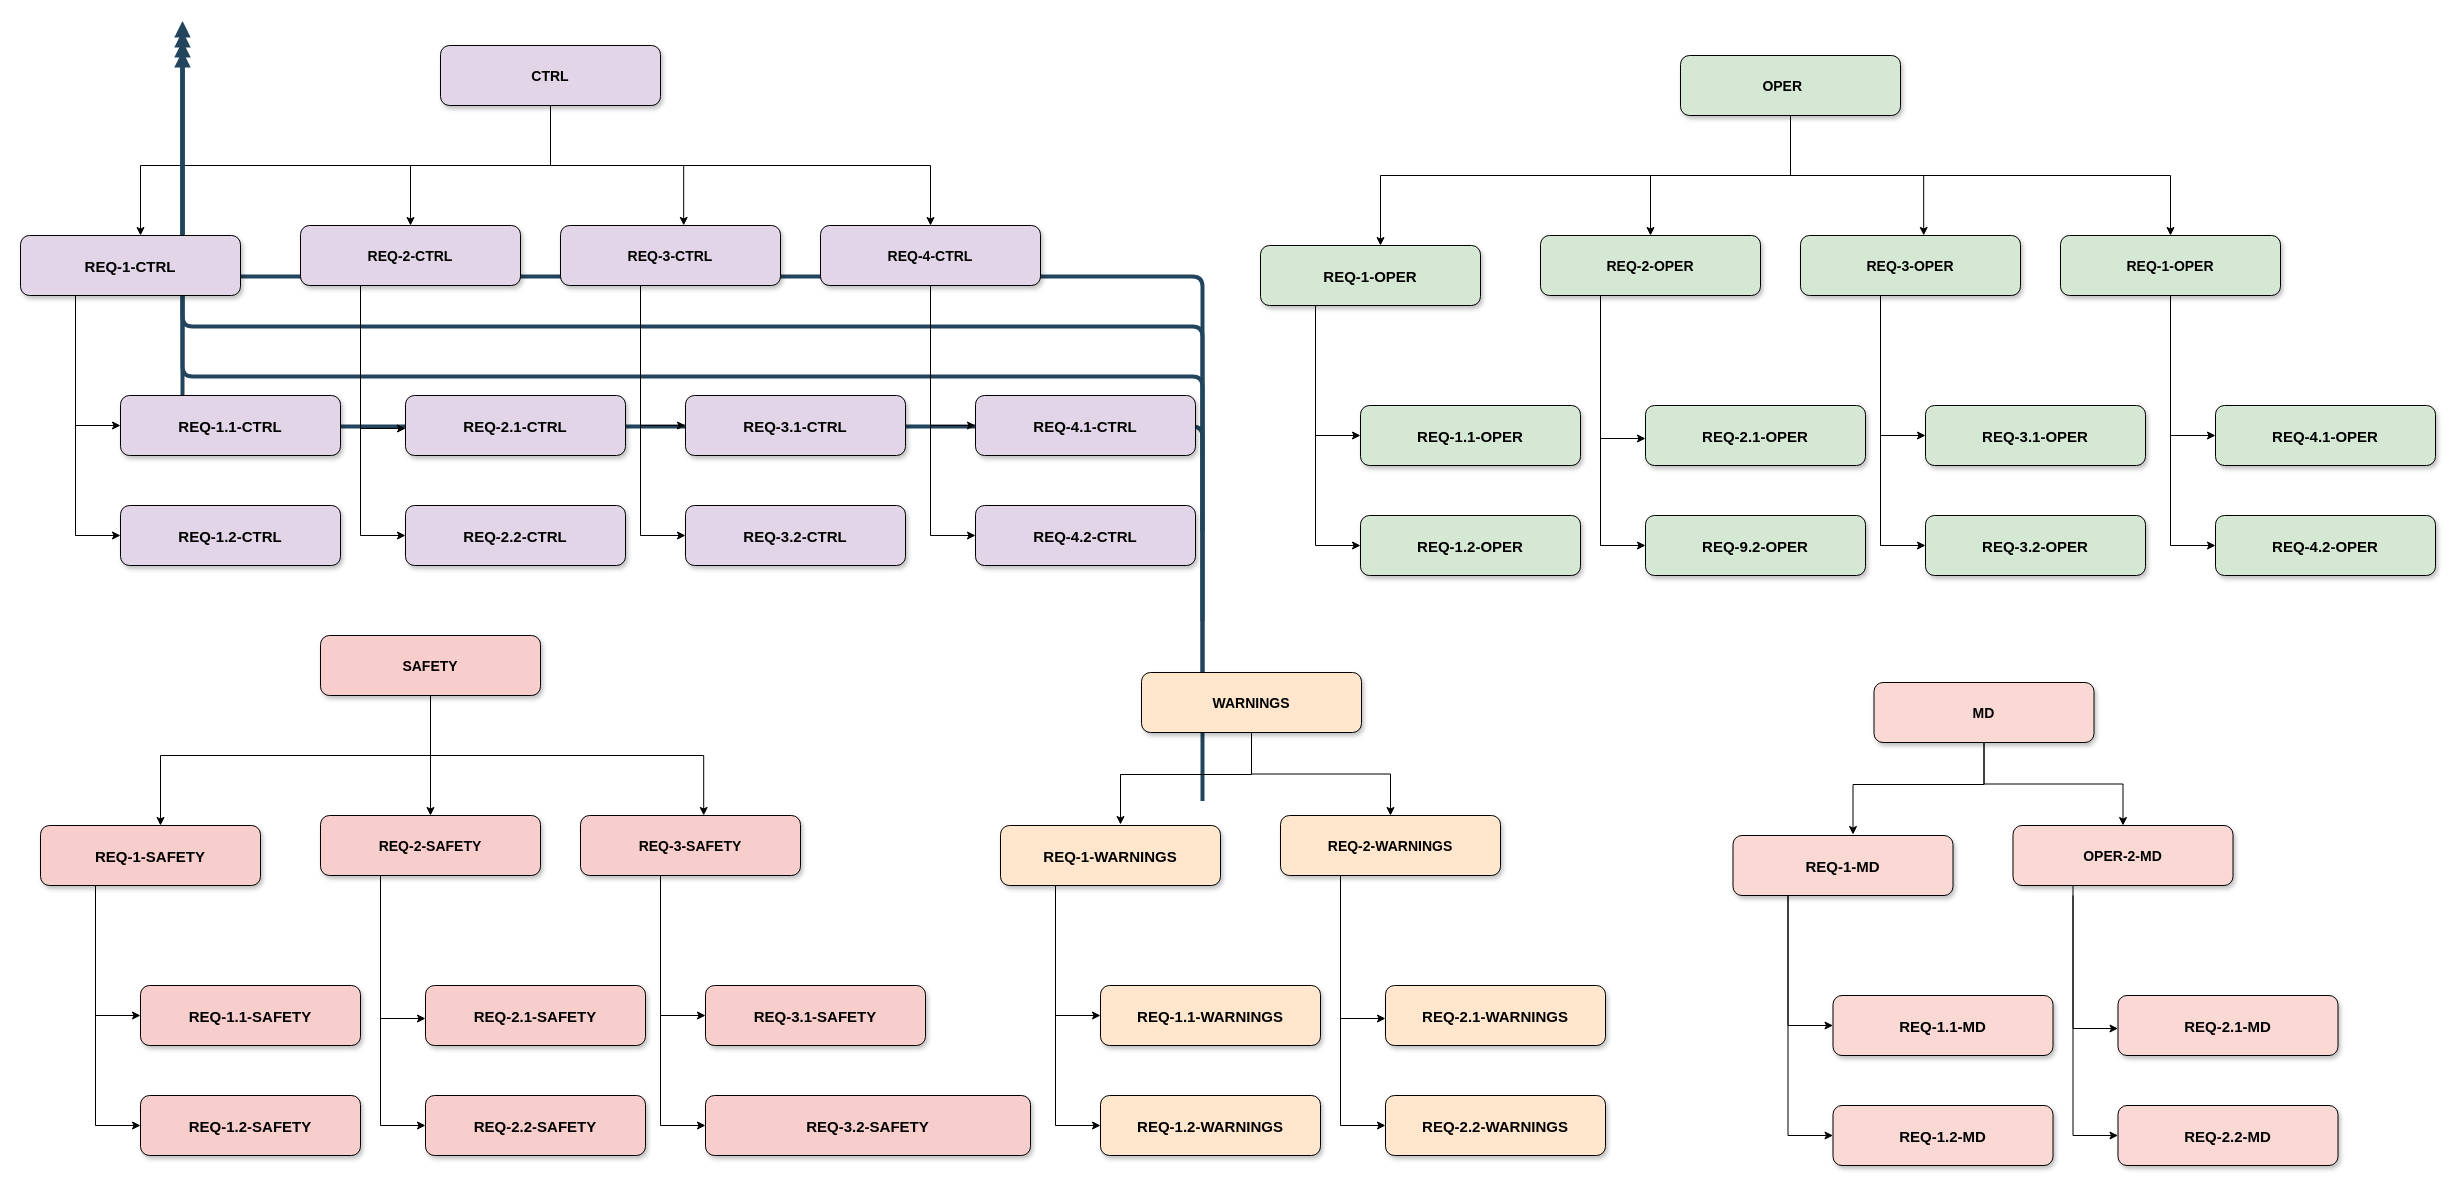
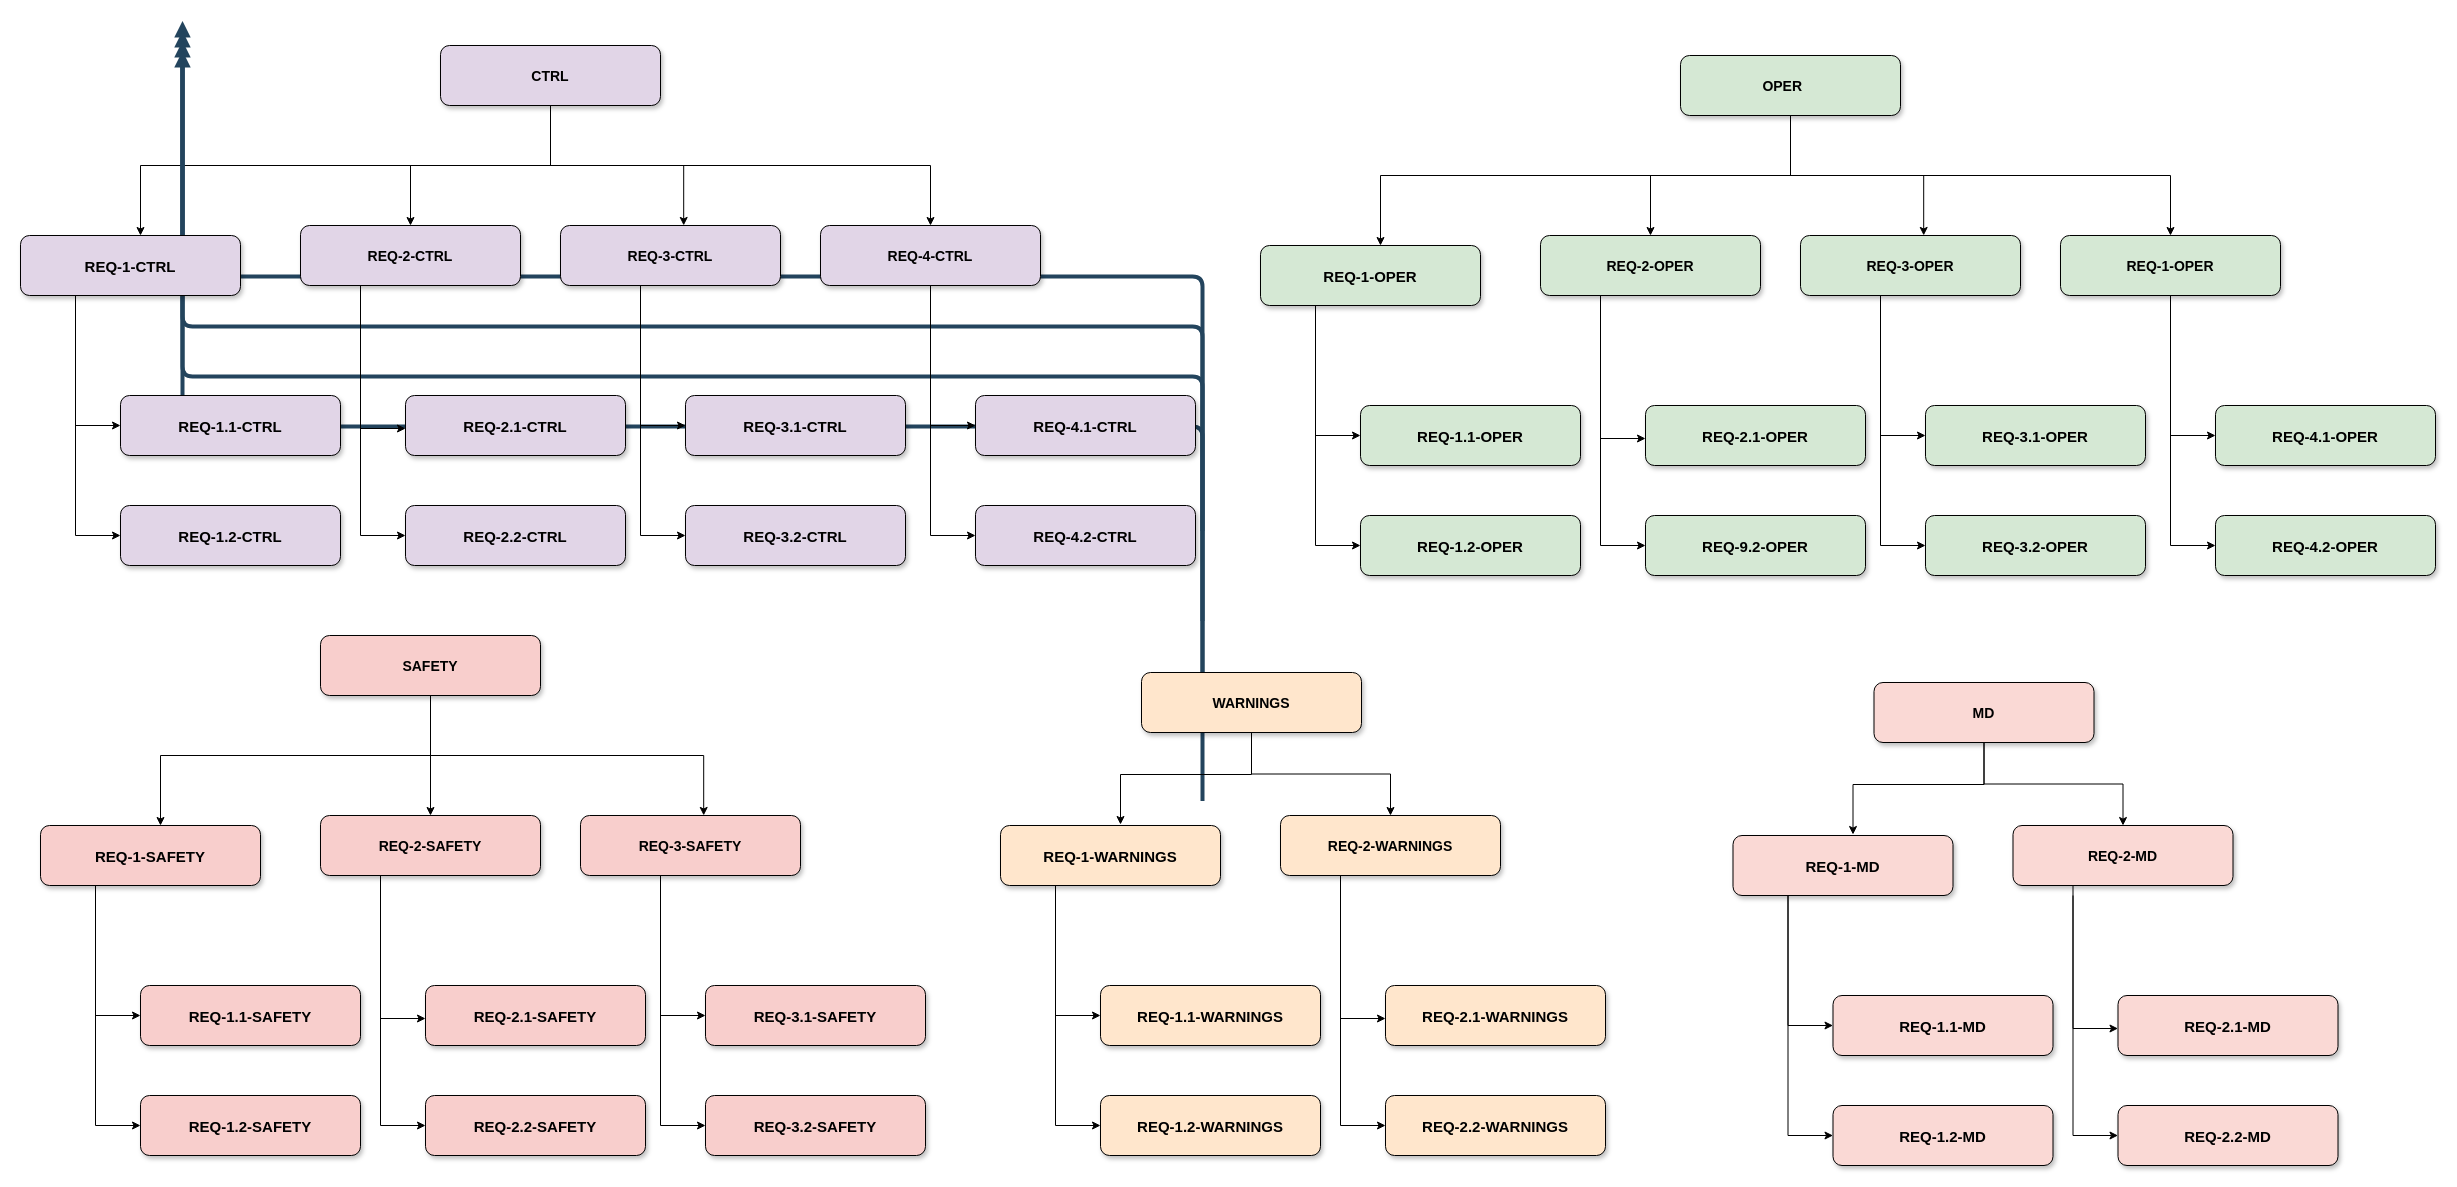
node "OPER‐2‐MD": label "OPER‐2‐MD" -> "REQ‐2‐MD"
node "REQ‐3.2‐SAFETY": size 325x60 -> 220x60
